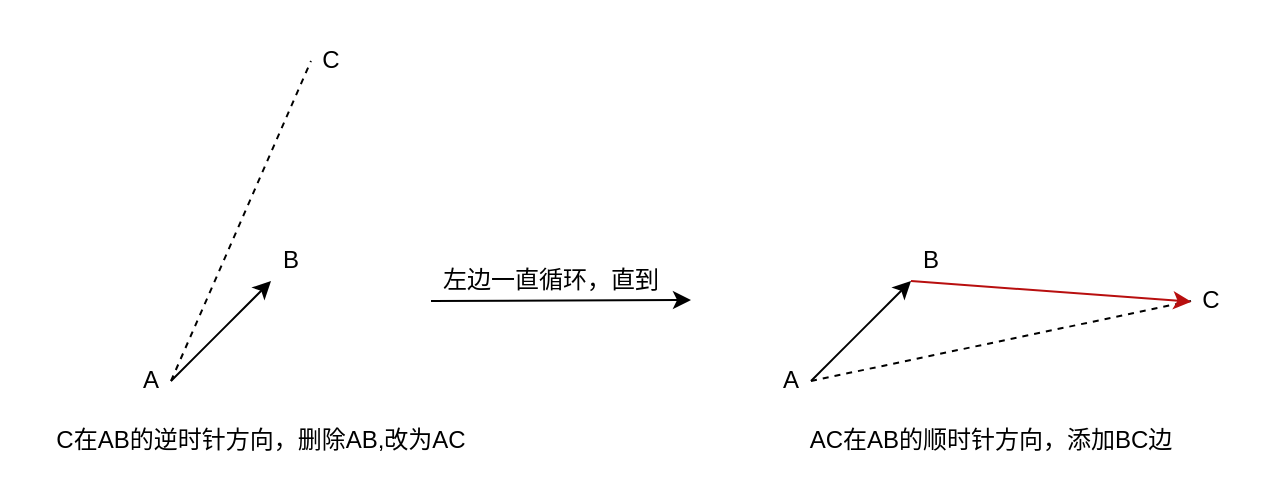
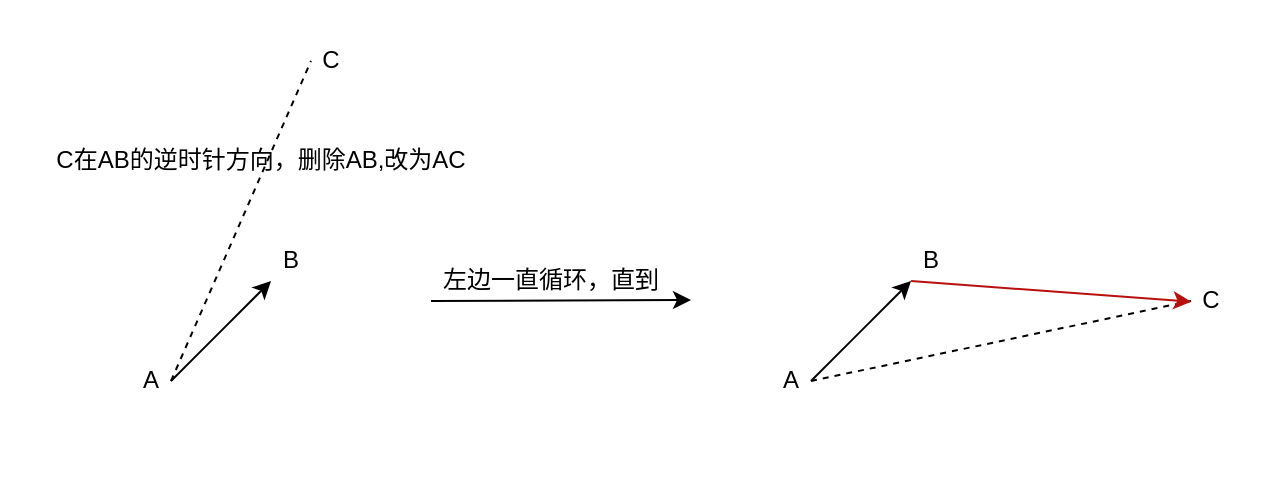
node "C在AB的逆时针方向，删除AB,改为AC": moved (261, 441) -> (261, 161)
node "AC在AB的顺时针方向，添加BC边": removed
